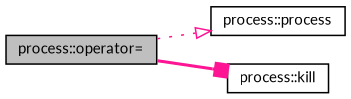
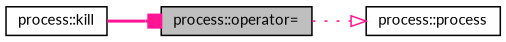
edge "process::operator=" -> "process::kill": reversed
